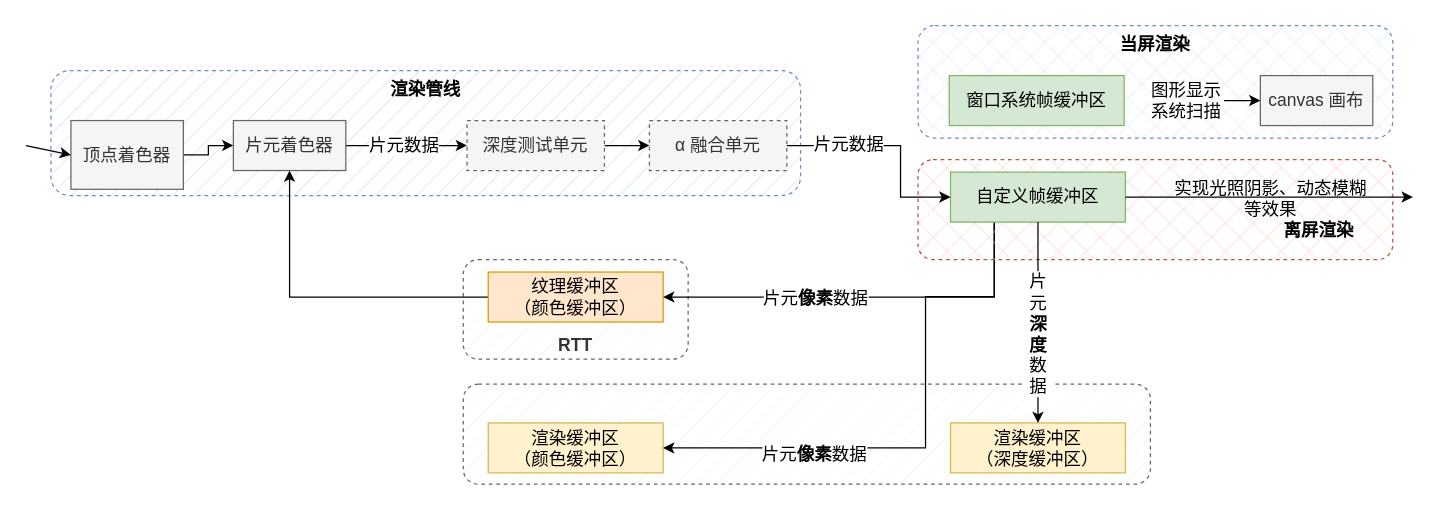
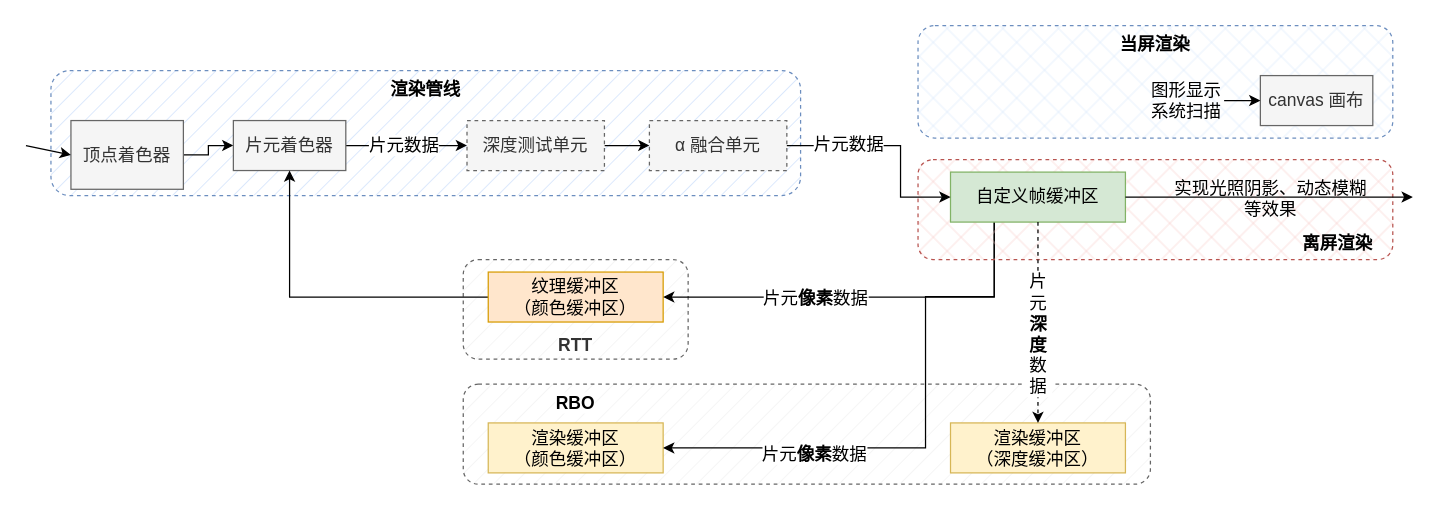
node "窗口系统帧缓冲区": removed
node "离屏渲染": moved (1319, 230) -> (1338, 243)
edge "自定义帧缓冲区" -> "渲染缓冲区 （深度缓冲区）": style solid -> dashed
node "RBO": added
